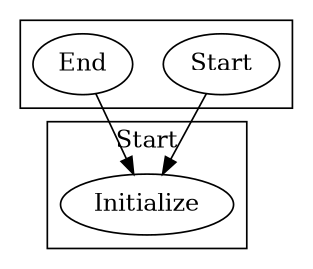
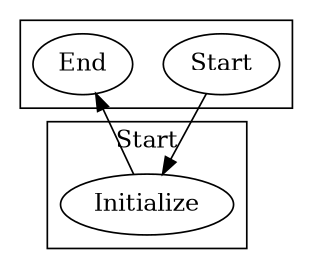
edge "End" -> "Initialize": reversed
